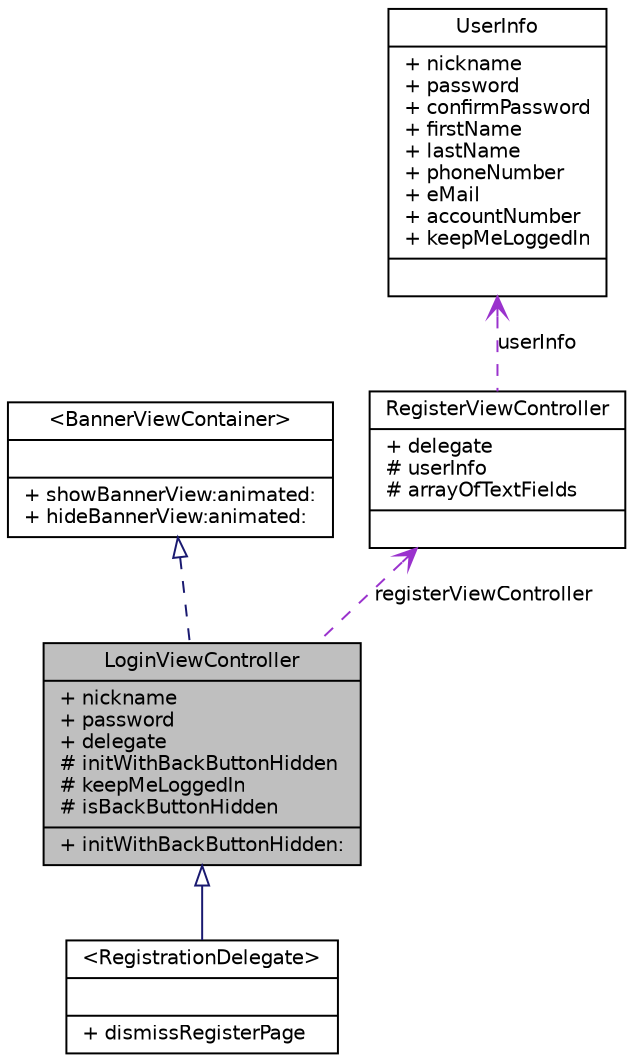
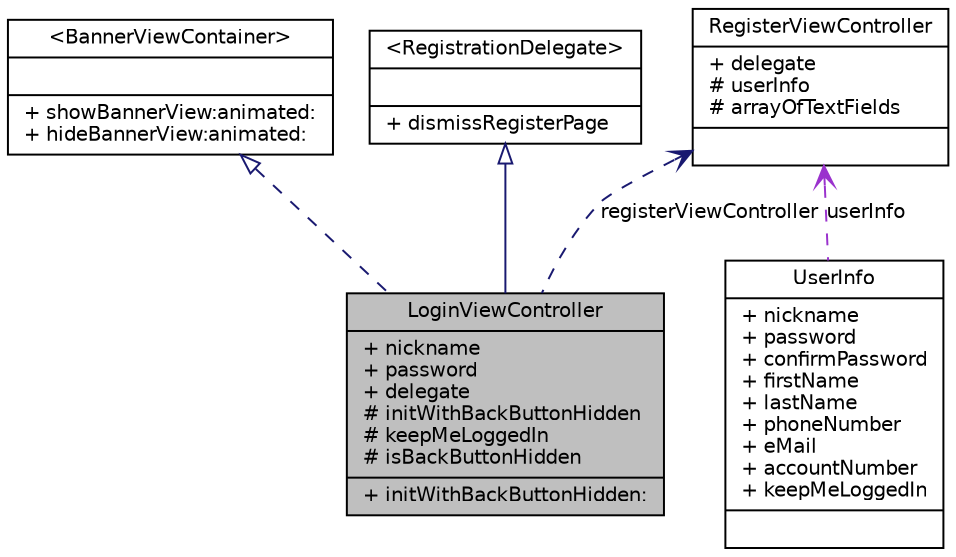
edge "RegisterViewController" -> "UserInfo": reversed
edge "LoginViewController" -> "RegisterViewController": color darkorchid3 -> midnightblue
edge "<RegistrationDelegate>" -> "LoginViewController": reversed
